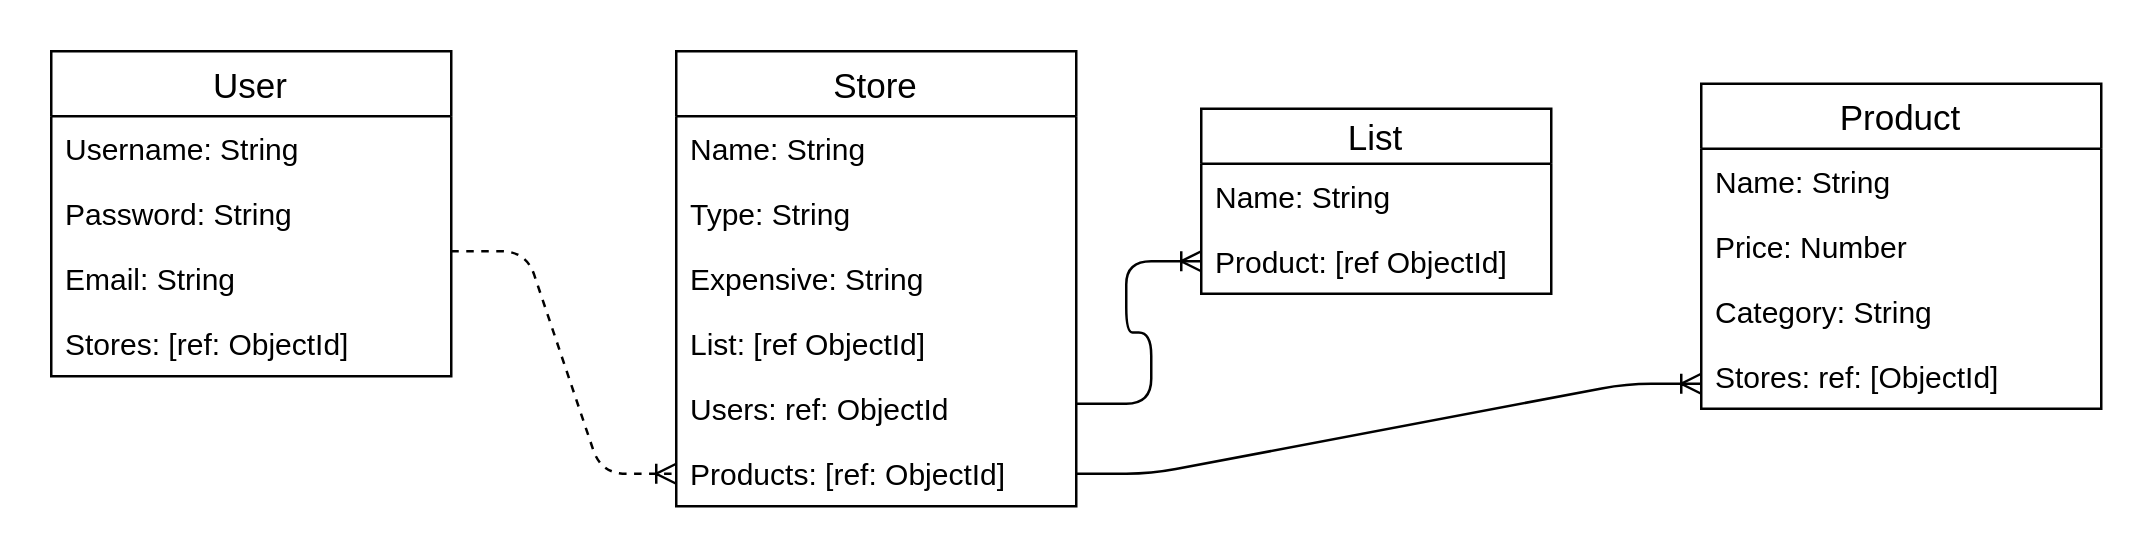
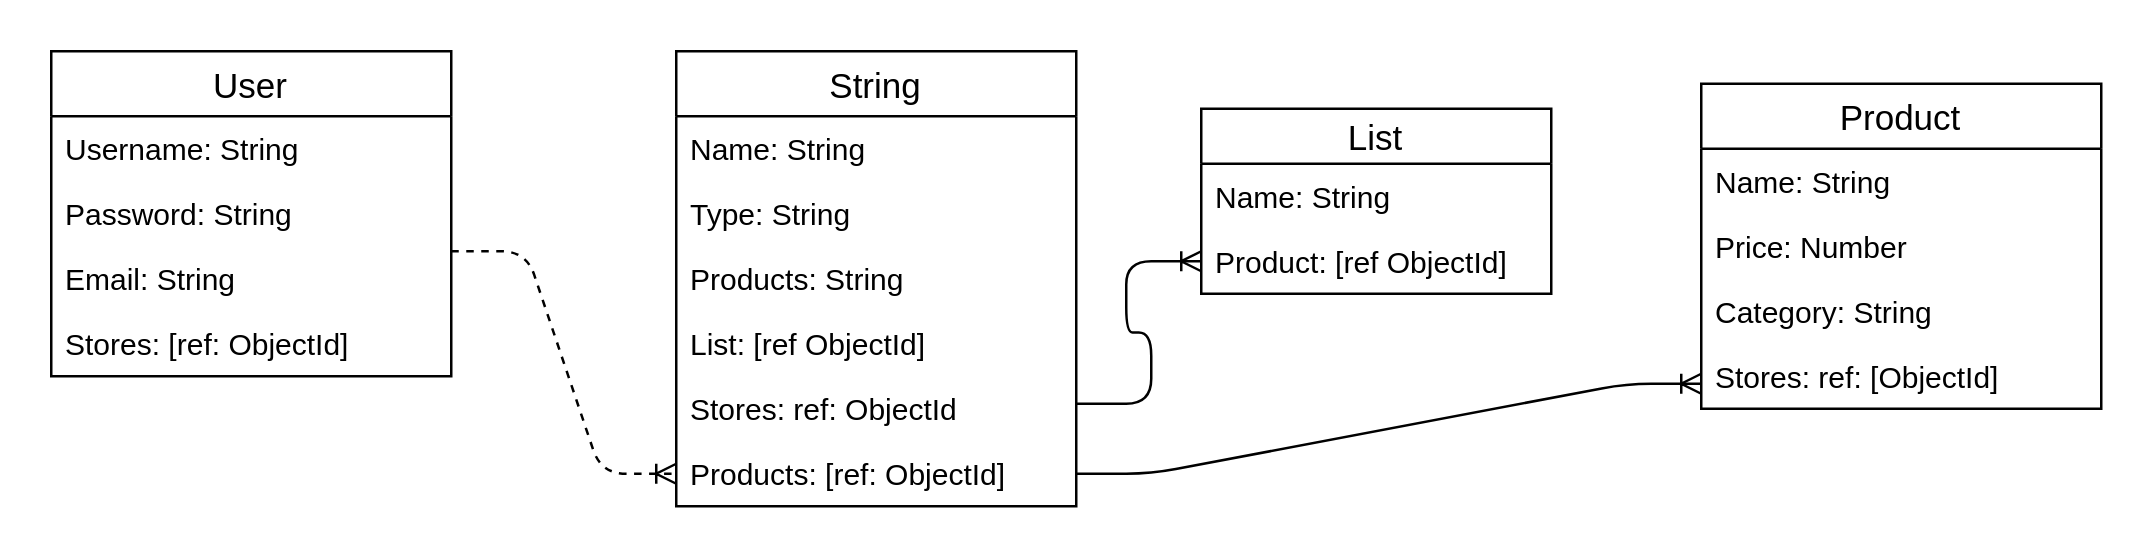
node "Store": label "Store" -> "String"
node "Expensive: String": label "Expensive: String" -> "Products: String"
node "Users: ref: ObjectId": label "Users: ref: ObjectId" -> "Stores: ref: ObjectId"
